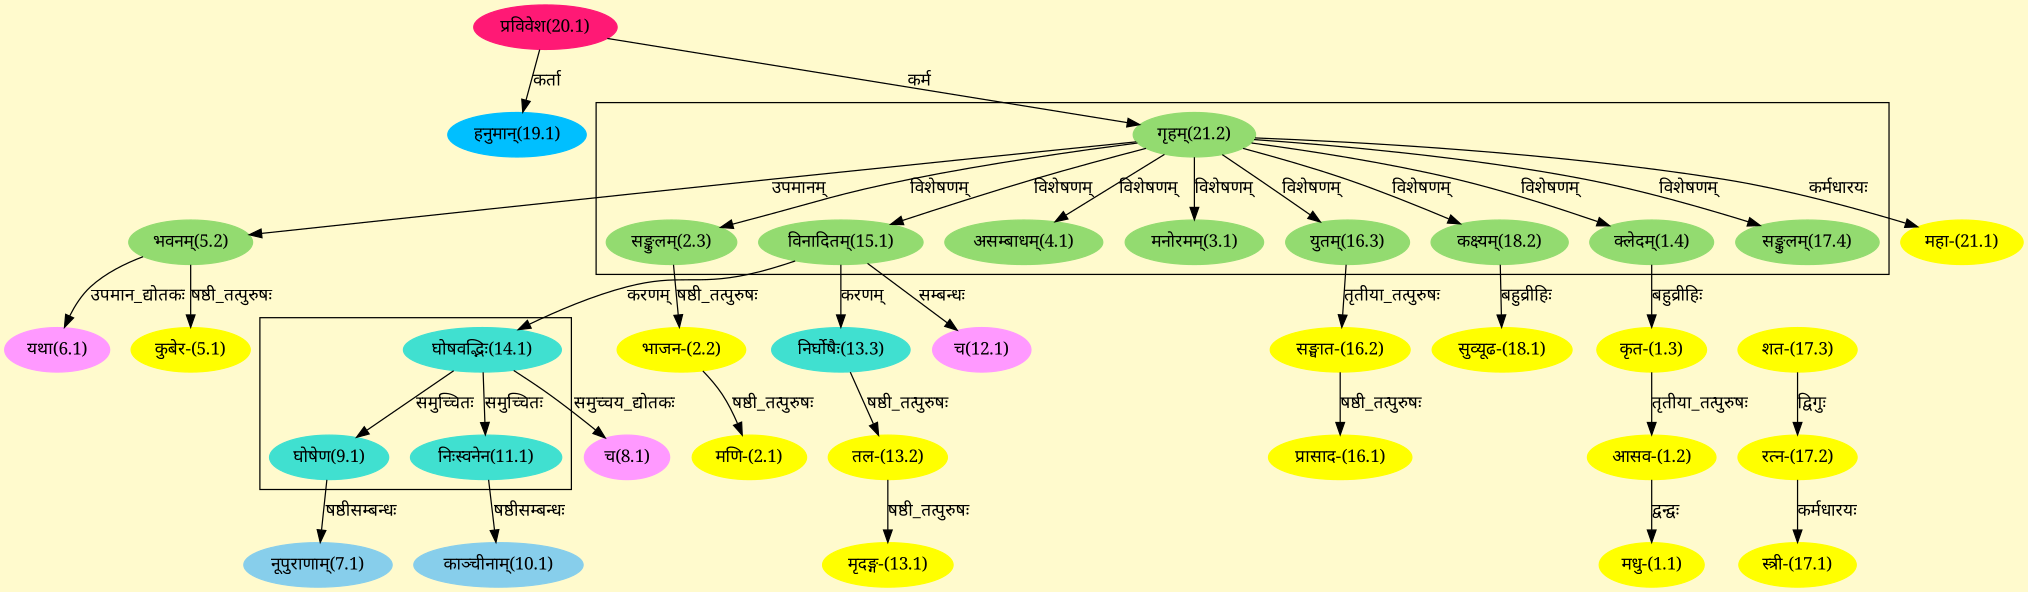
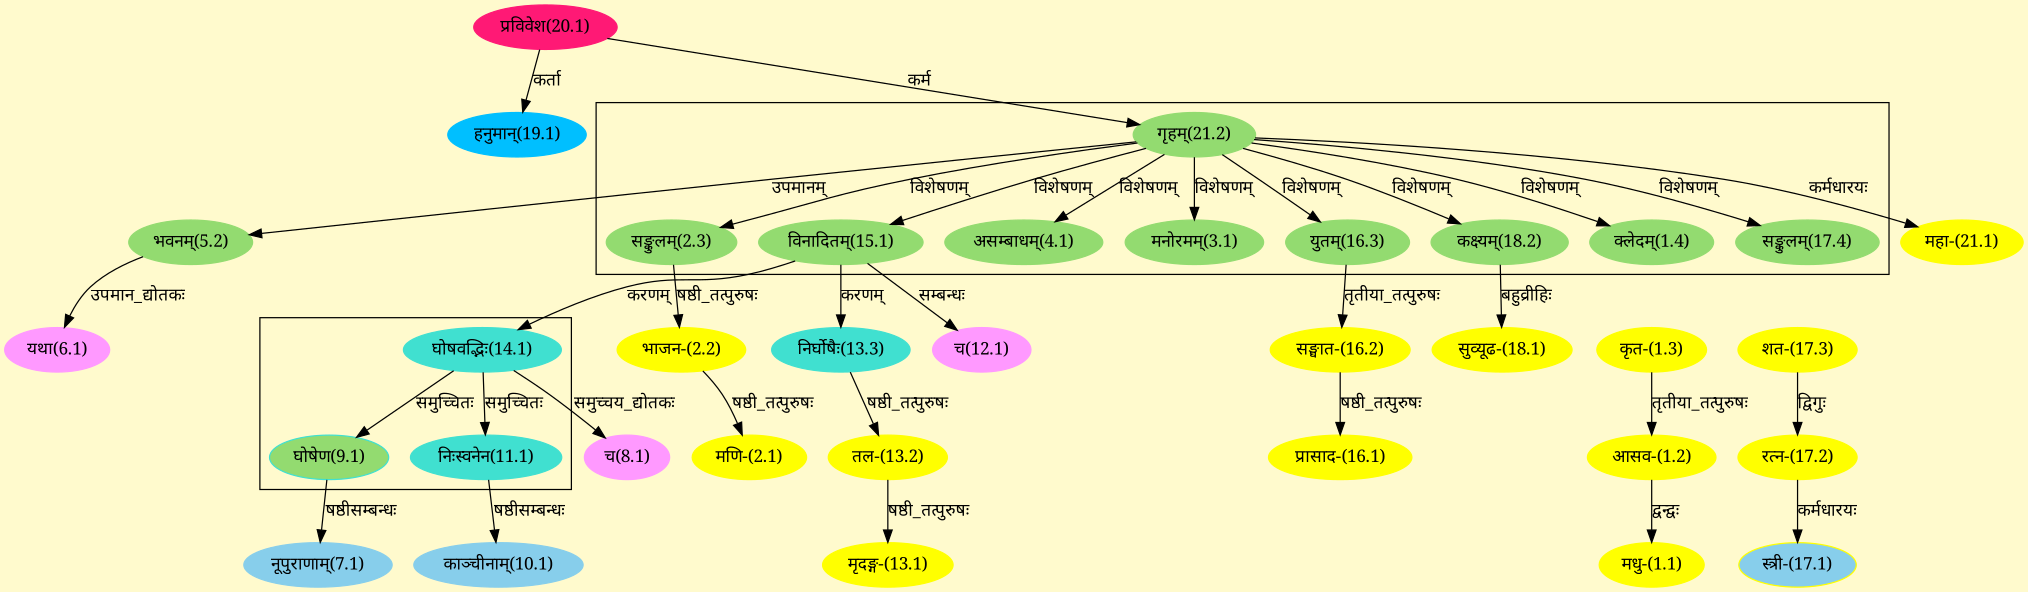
edge "क्लेदम्(1.4)" -> "कृत-(1.3)": removed, label "बहुव्रीहिः"
node "कुबेर-(5.1)": removed
node "घोषेण(9.1)": fillcolor #40e0d0 -> #93db70
node "स्त्री-(17.1)": fillcolor #ffff00 -> #87ceeb
